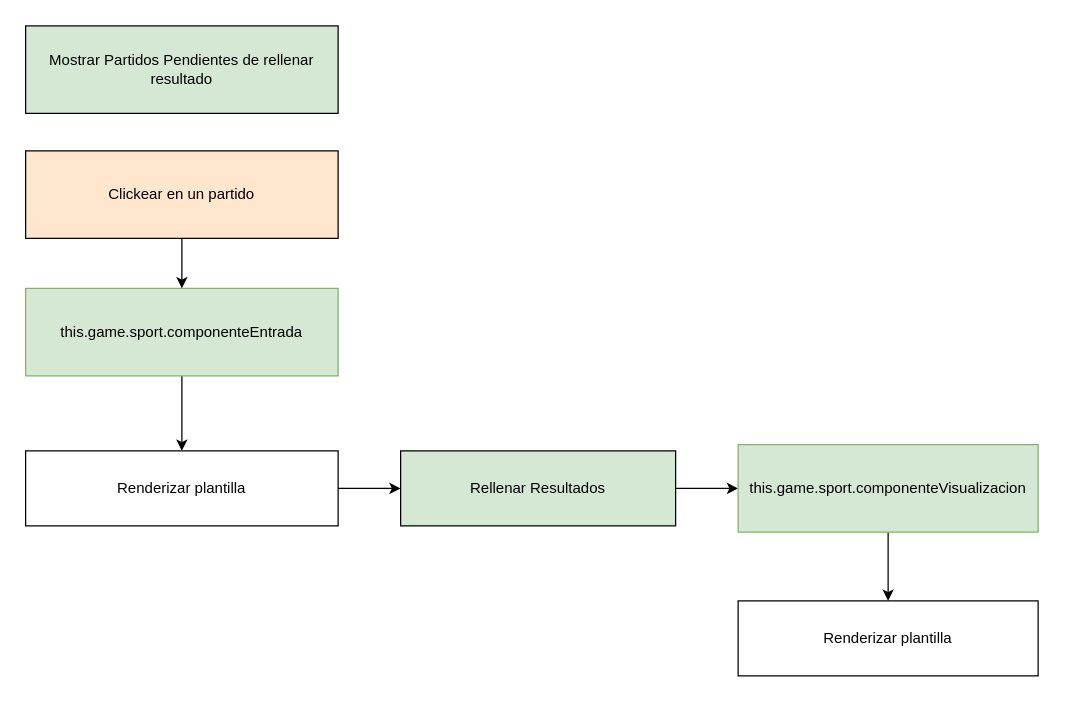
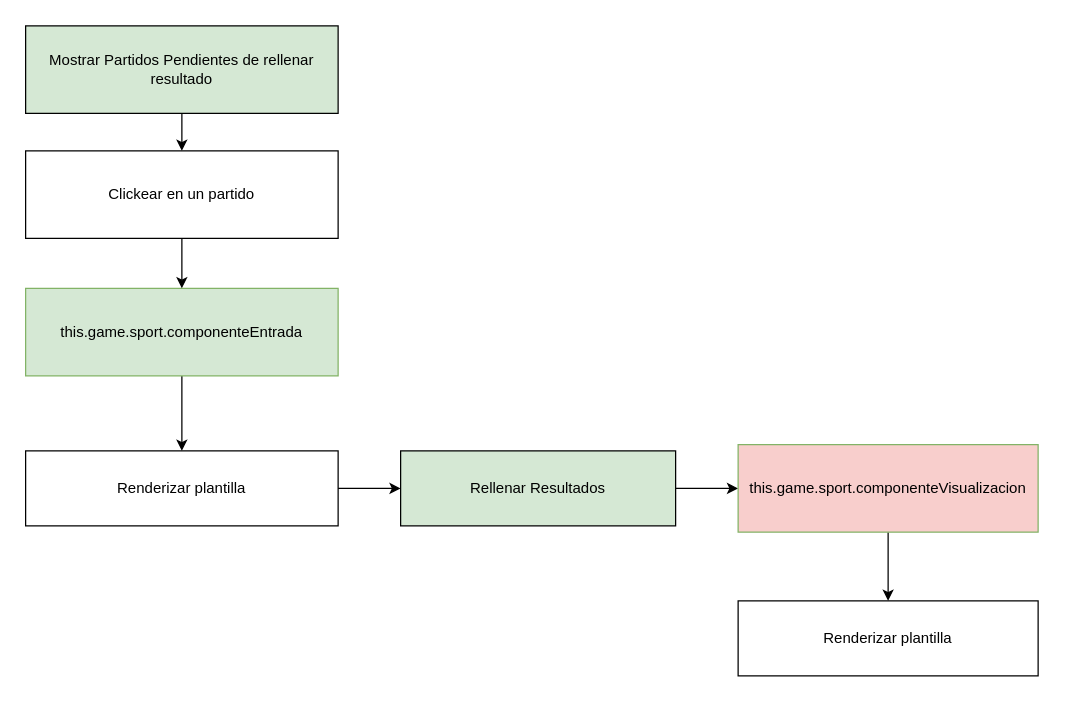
edge "Mostrar Partidos Pendientes de rellenar resultado" -> "Clickear en un partido": added
node "Clickear en un partido": fillcolor #ffe6cc -> #ffffff
node "this.game.sport.componenteVisualizacion": fillcolor #d5e8d4 -> #f8cecc
